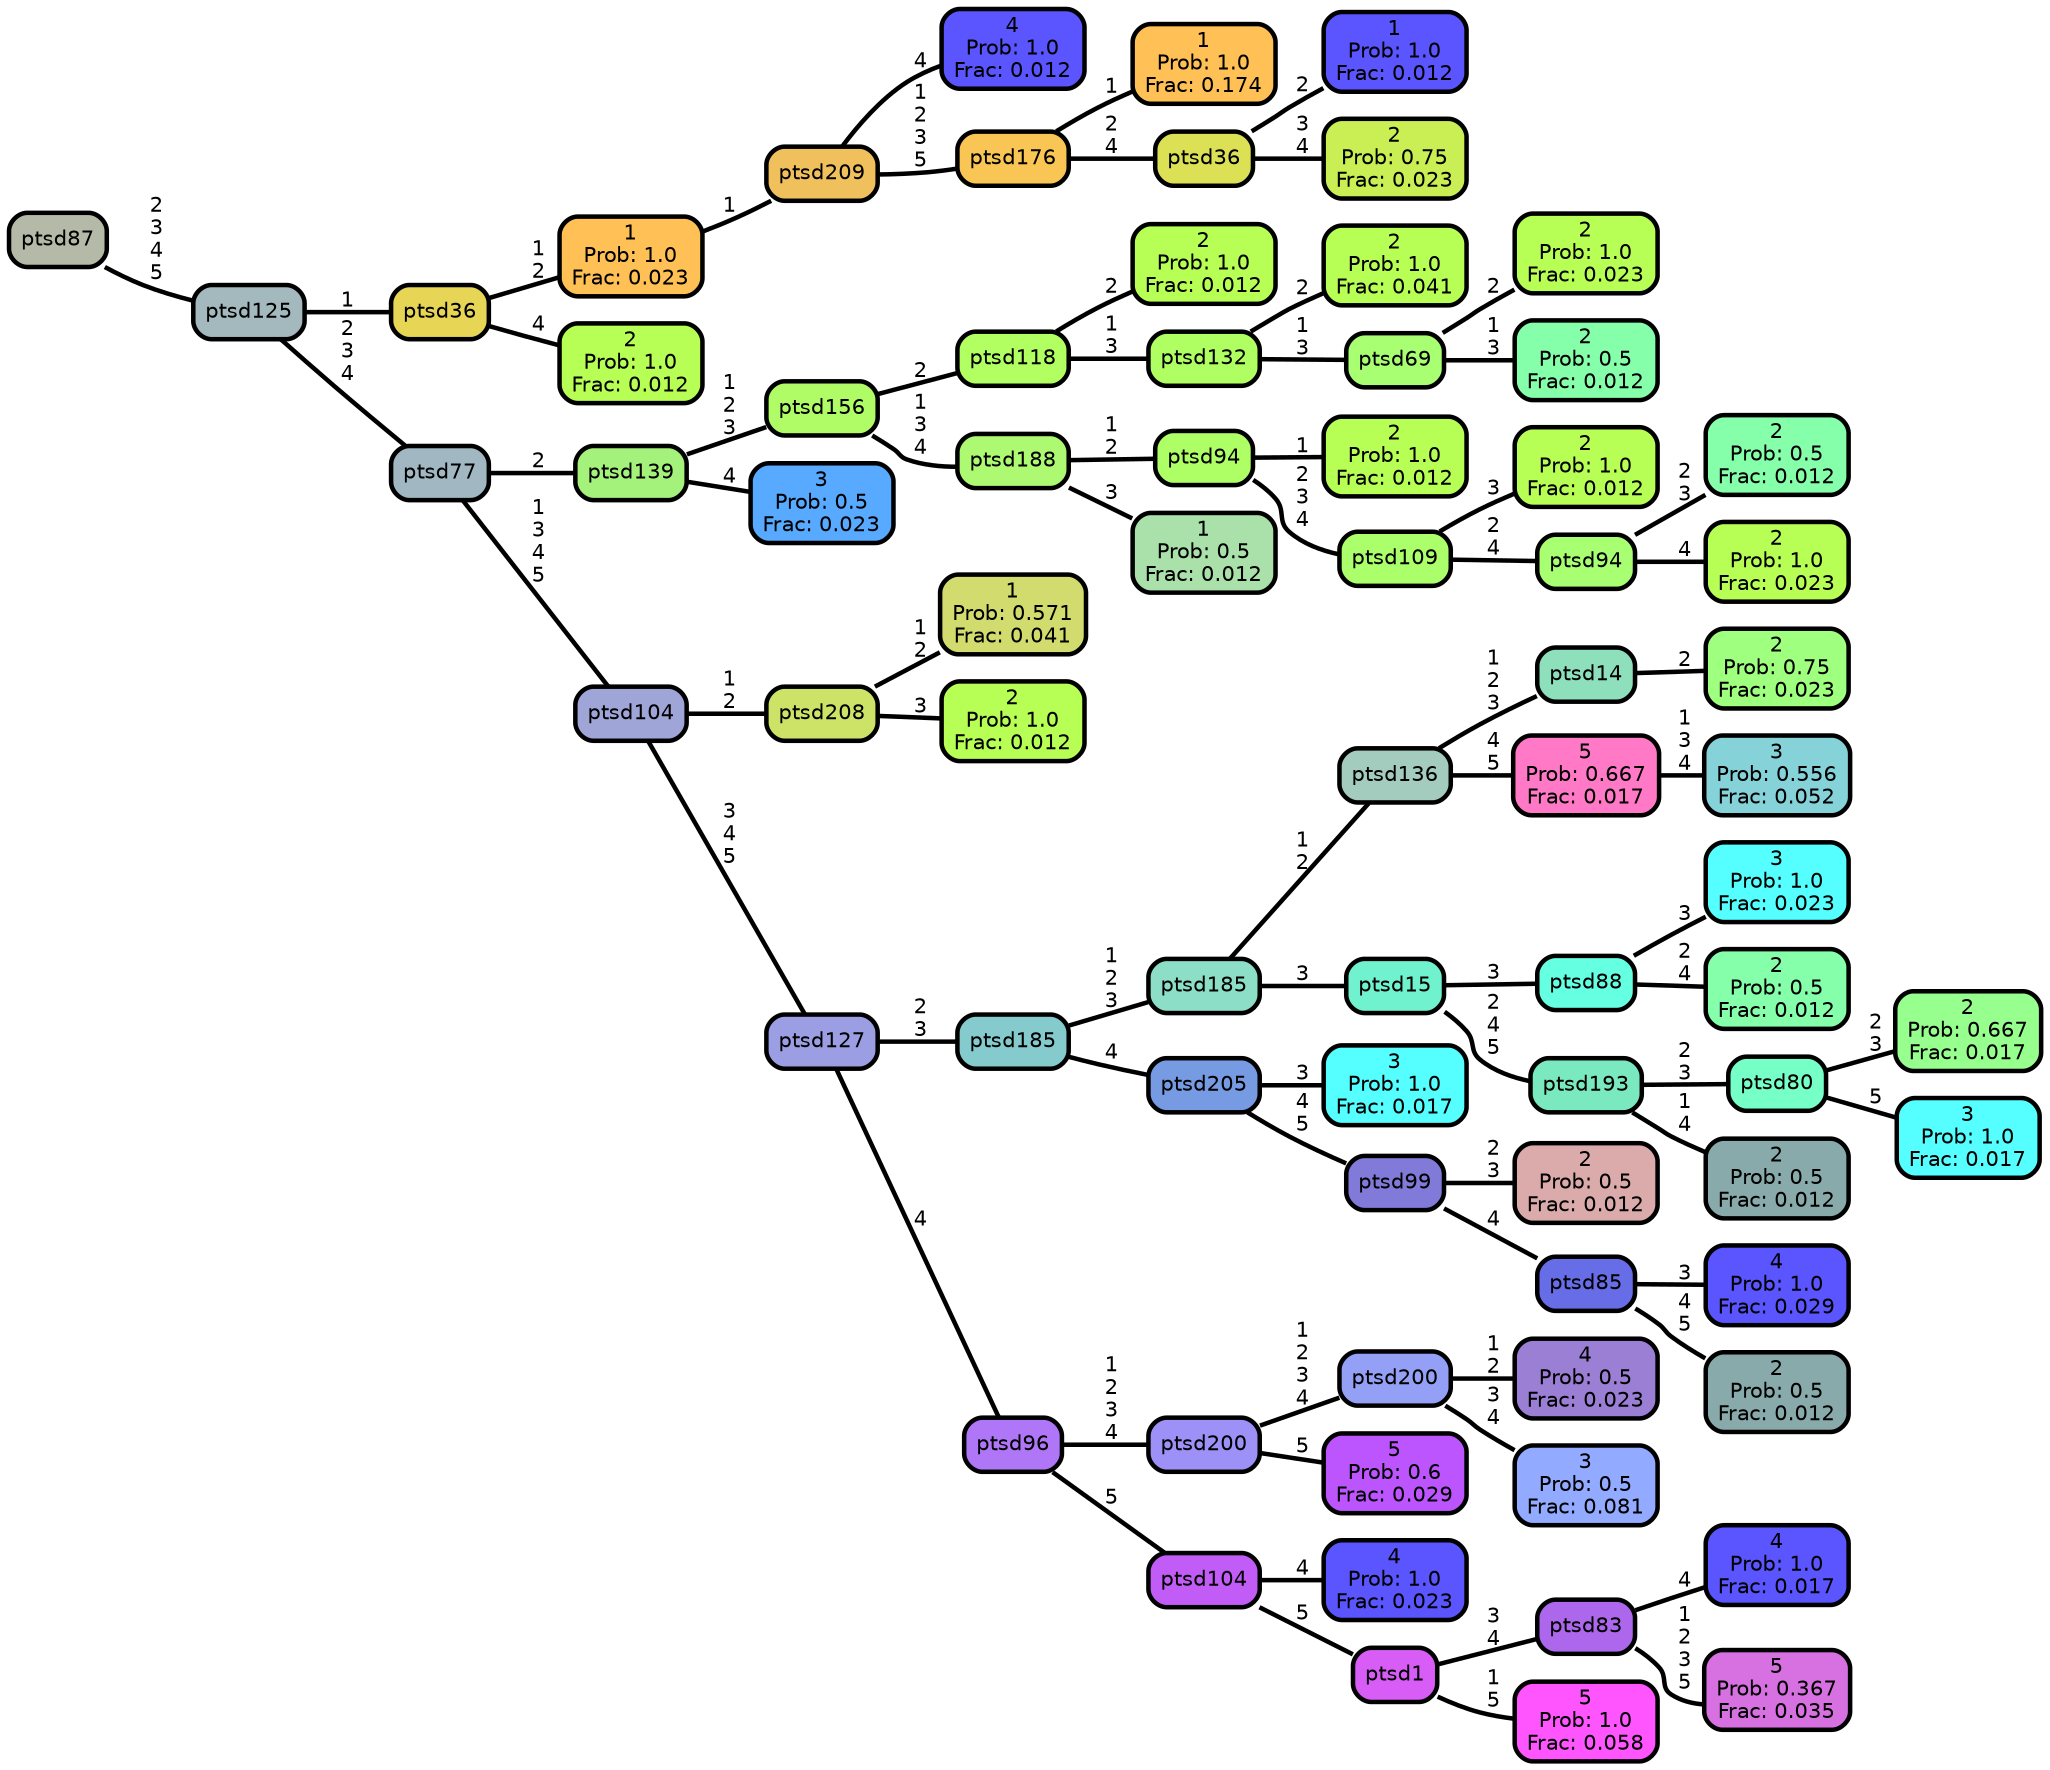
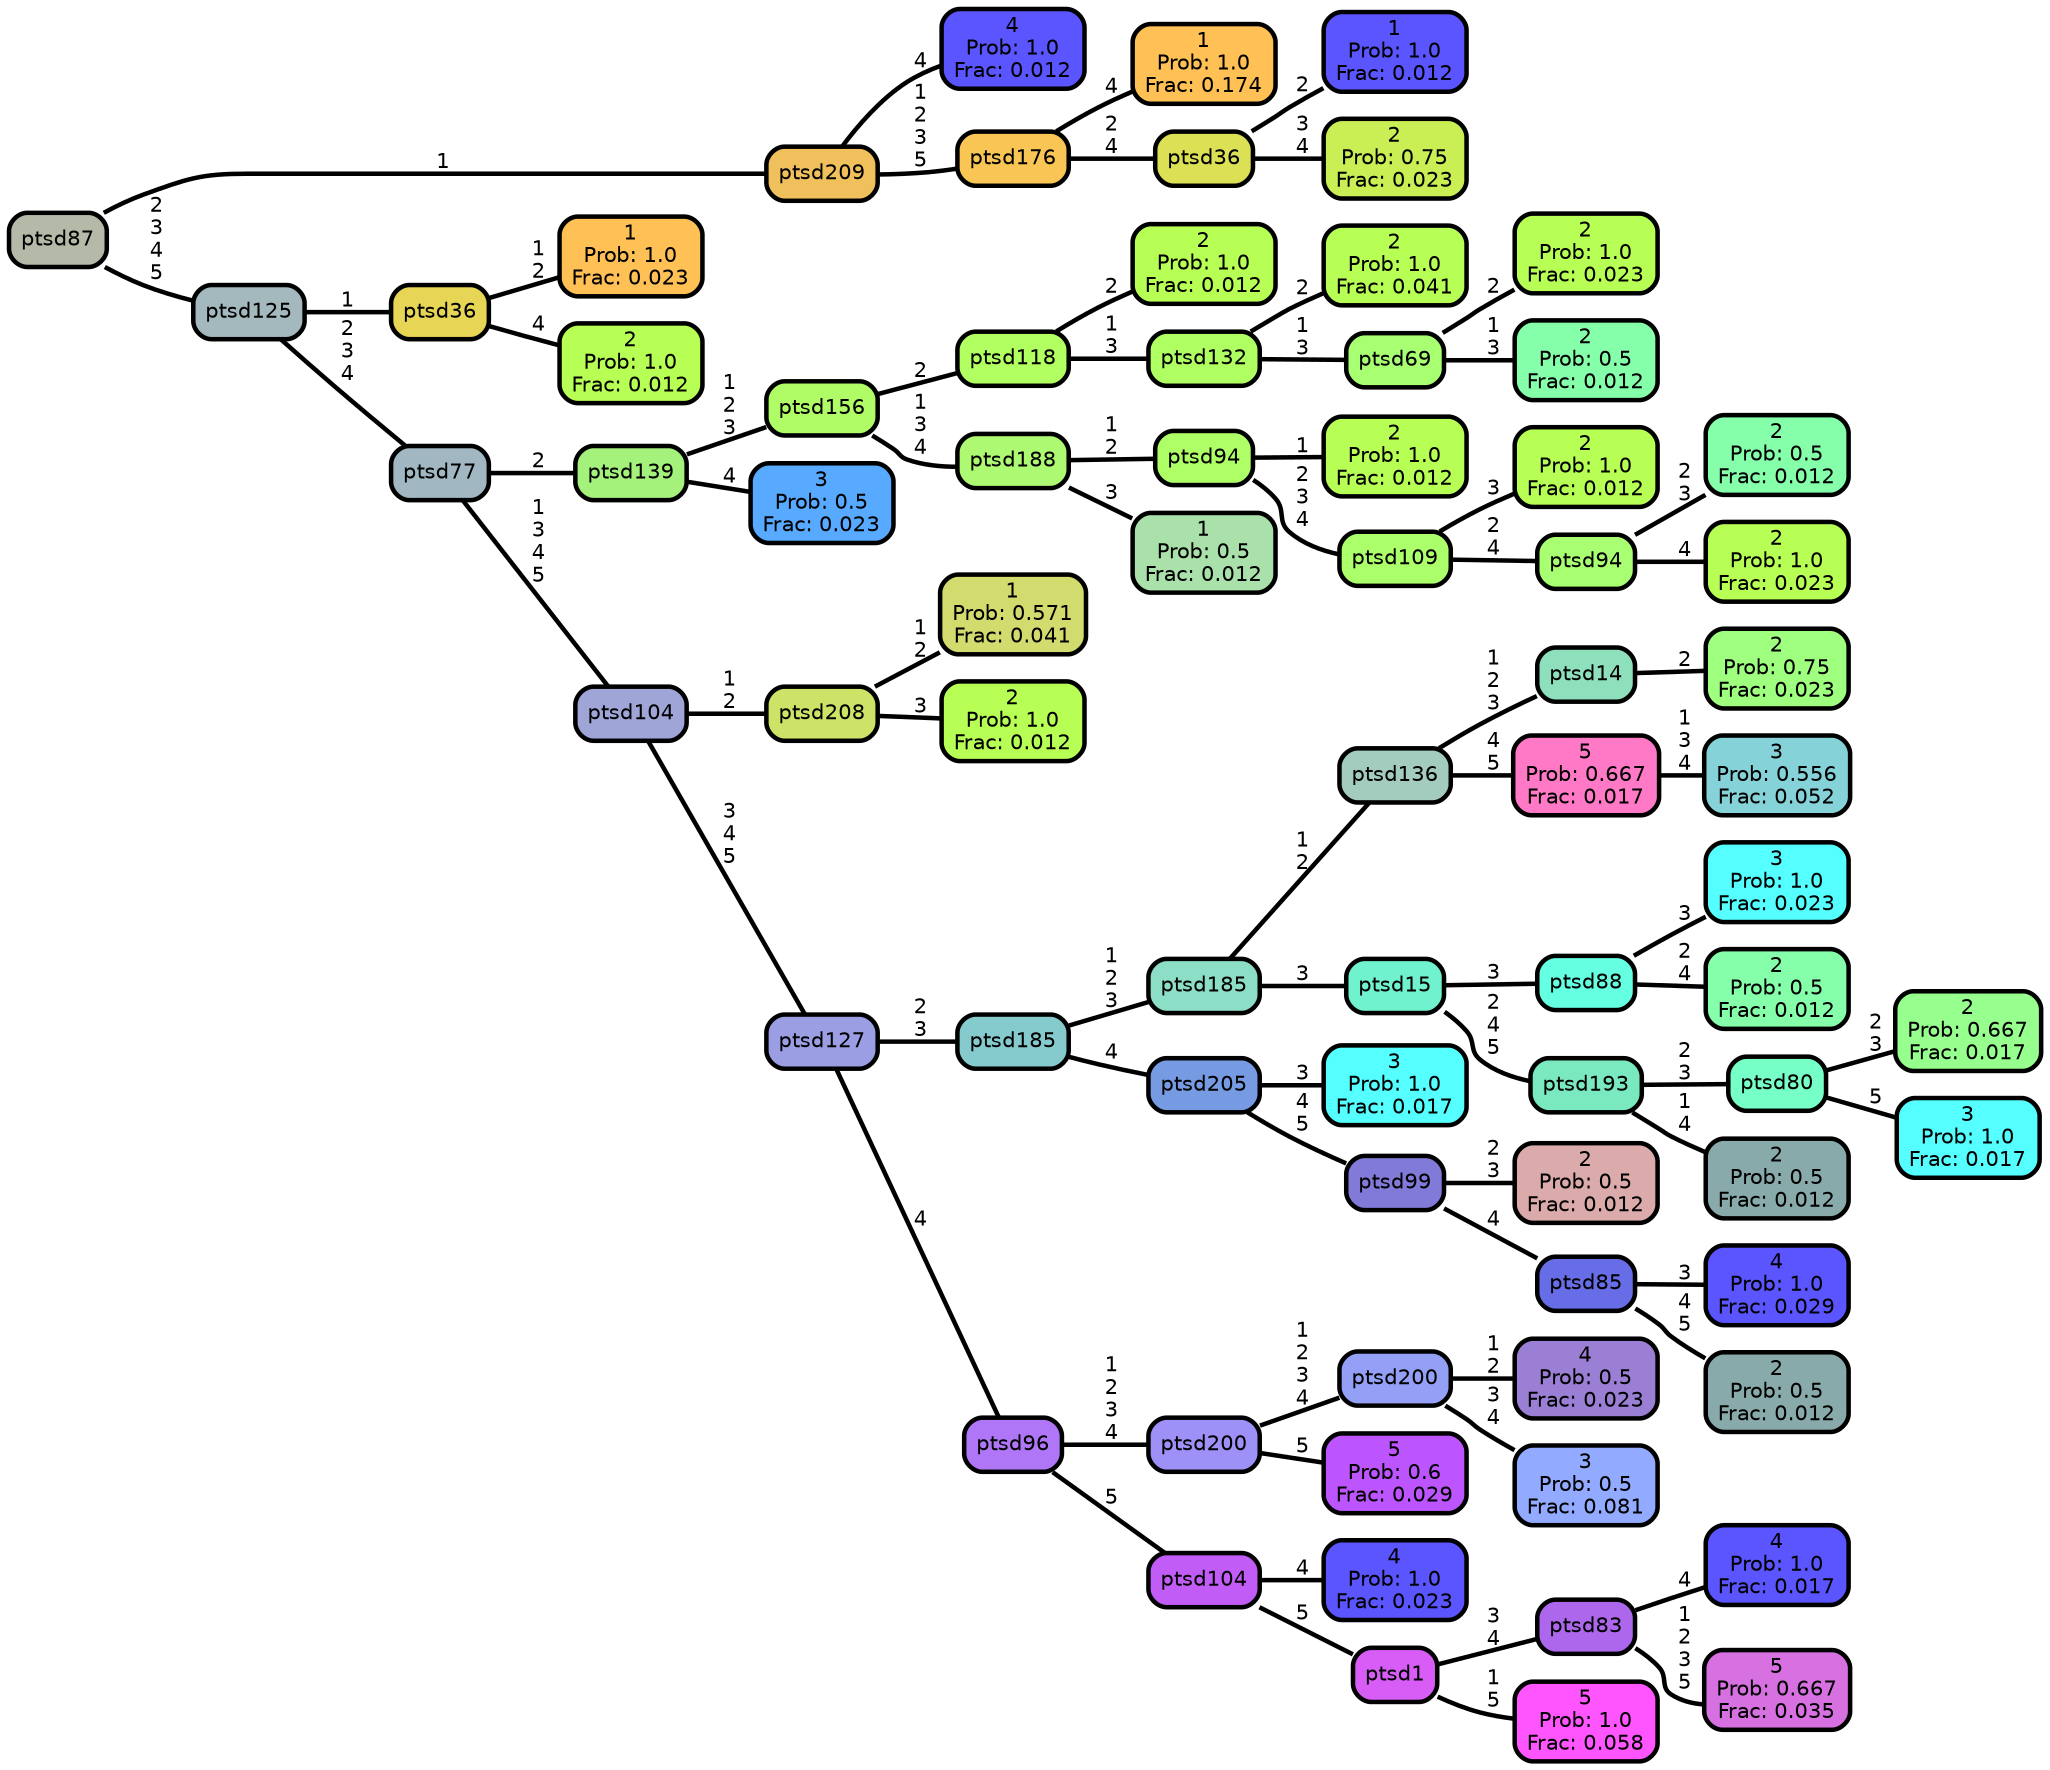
edge "1 Prob: 1.0 Frac: 0.174" -- "ptsd176": label " 1" -> " 4"
edge "ptsd209" -- "1 Prob: 1.0 Frac: 0.023": now "ptsd209" -- "ptsd87"
node "5 Prob: 0.367 Frac: 0.035": label "5 Prob: 0.367 Frac: 0.035" -> "5 Prob: 0.667 Frac: 0.035"
